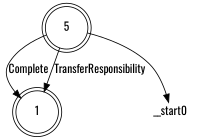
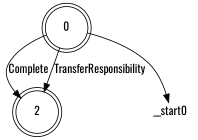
node "5": label "5" -> "0"
node "1": label "1" -> "2"
